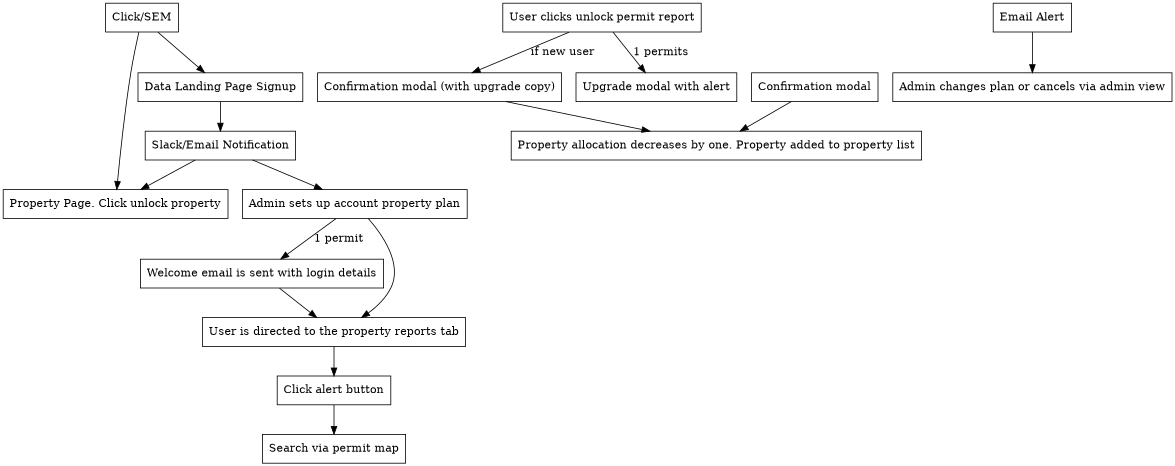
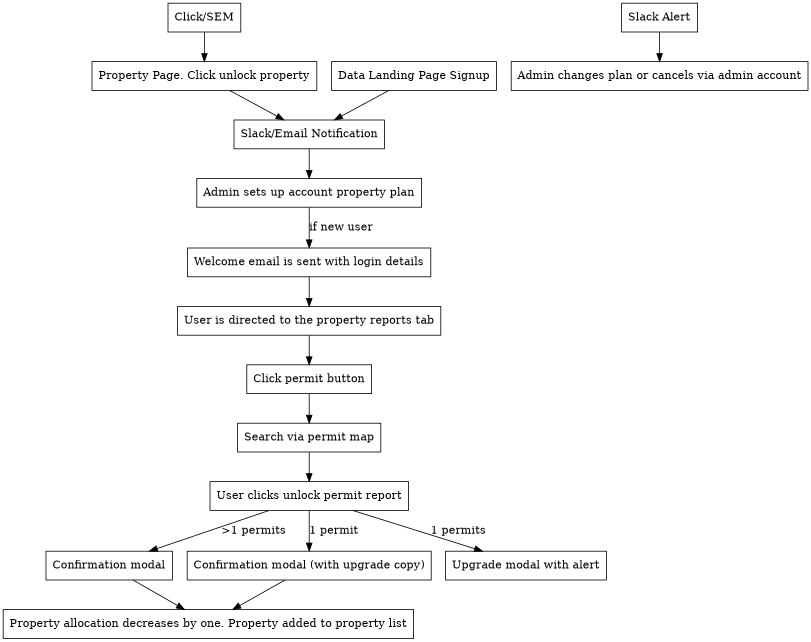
node "Email Alert": label "Email Alert" -> "Slack Alert"
edge "Click/SEM" -> "Data Landing Page Signup": removed
edge "User clicks unlock permit report" -> "Confirmation modal (with upgrade copy)": label "if new user" -> "1 permit"
node "Admin changes plan or cancels via admin view": label "Admin changes plan or cancels via admin view" -> "Admin changes plan or cancels via admin account"
edge "Slack/Email Notification" -> "Property Page. Click unlock property": reversed
edge "Admin sets up account property plan" -> "Welcome email is sent with login details": label "1 permit" -> "if new user"
edge "Admin sets up account property plan" -> "User is directed to the property reports tab": removed
node "Click alert button": label "Click alert button" -> "Click permit button"
edge "Search via permit map" -> "User clicks unlock permit report": added
edge "User clicks unlock permit report" -> "Confirmation modal": added, label ">1 permits"
